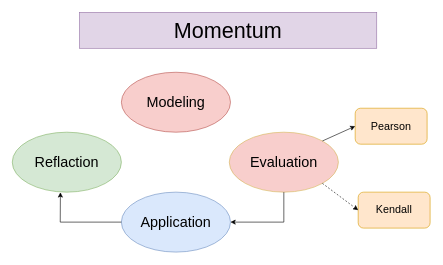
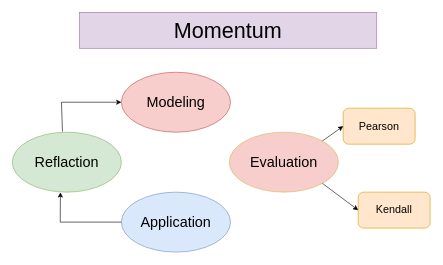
edge "Reflaction" -> "Modeling": added
node "Pearson": moved (392, 126) -> (380, 126)
edge "Evaluation" -> "Kendall": style dashed -> solid
edge "Evaluation" -> "Application": removed
